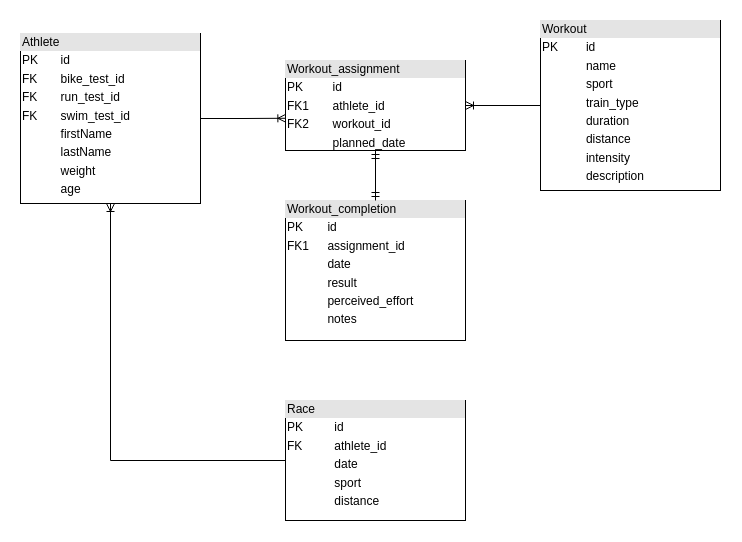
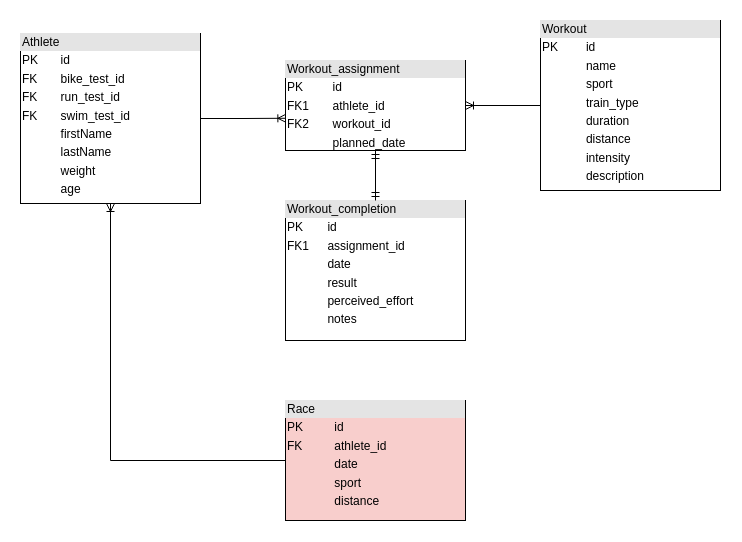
node "Race PK id FK athlete_id date sport distance": fillcolor #ffffff -> #f8cecc
